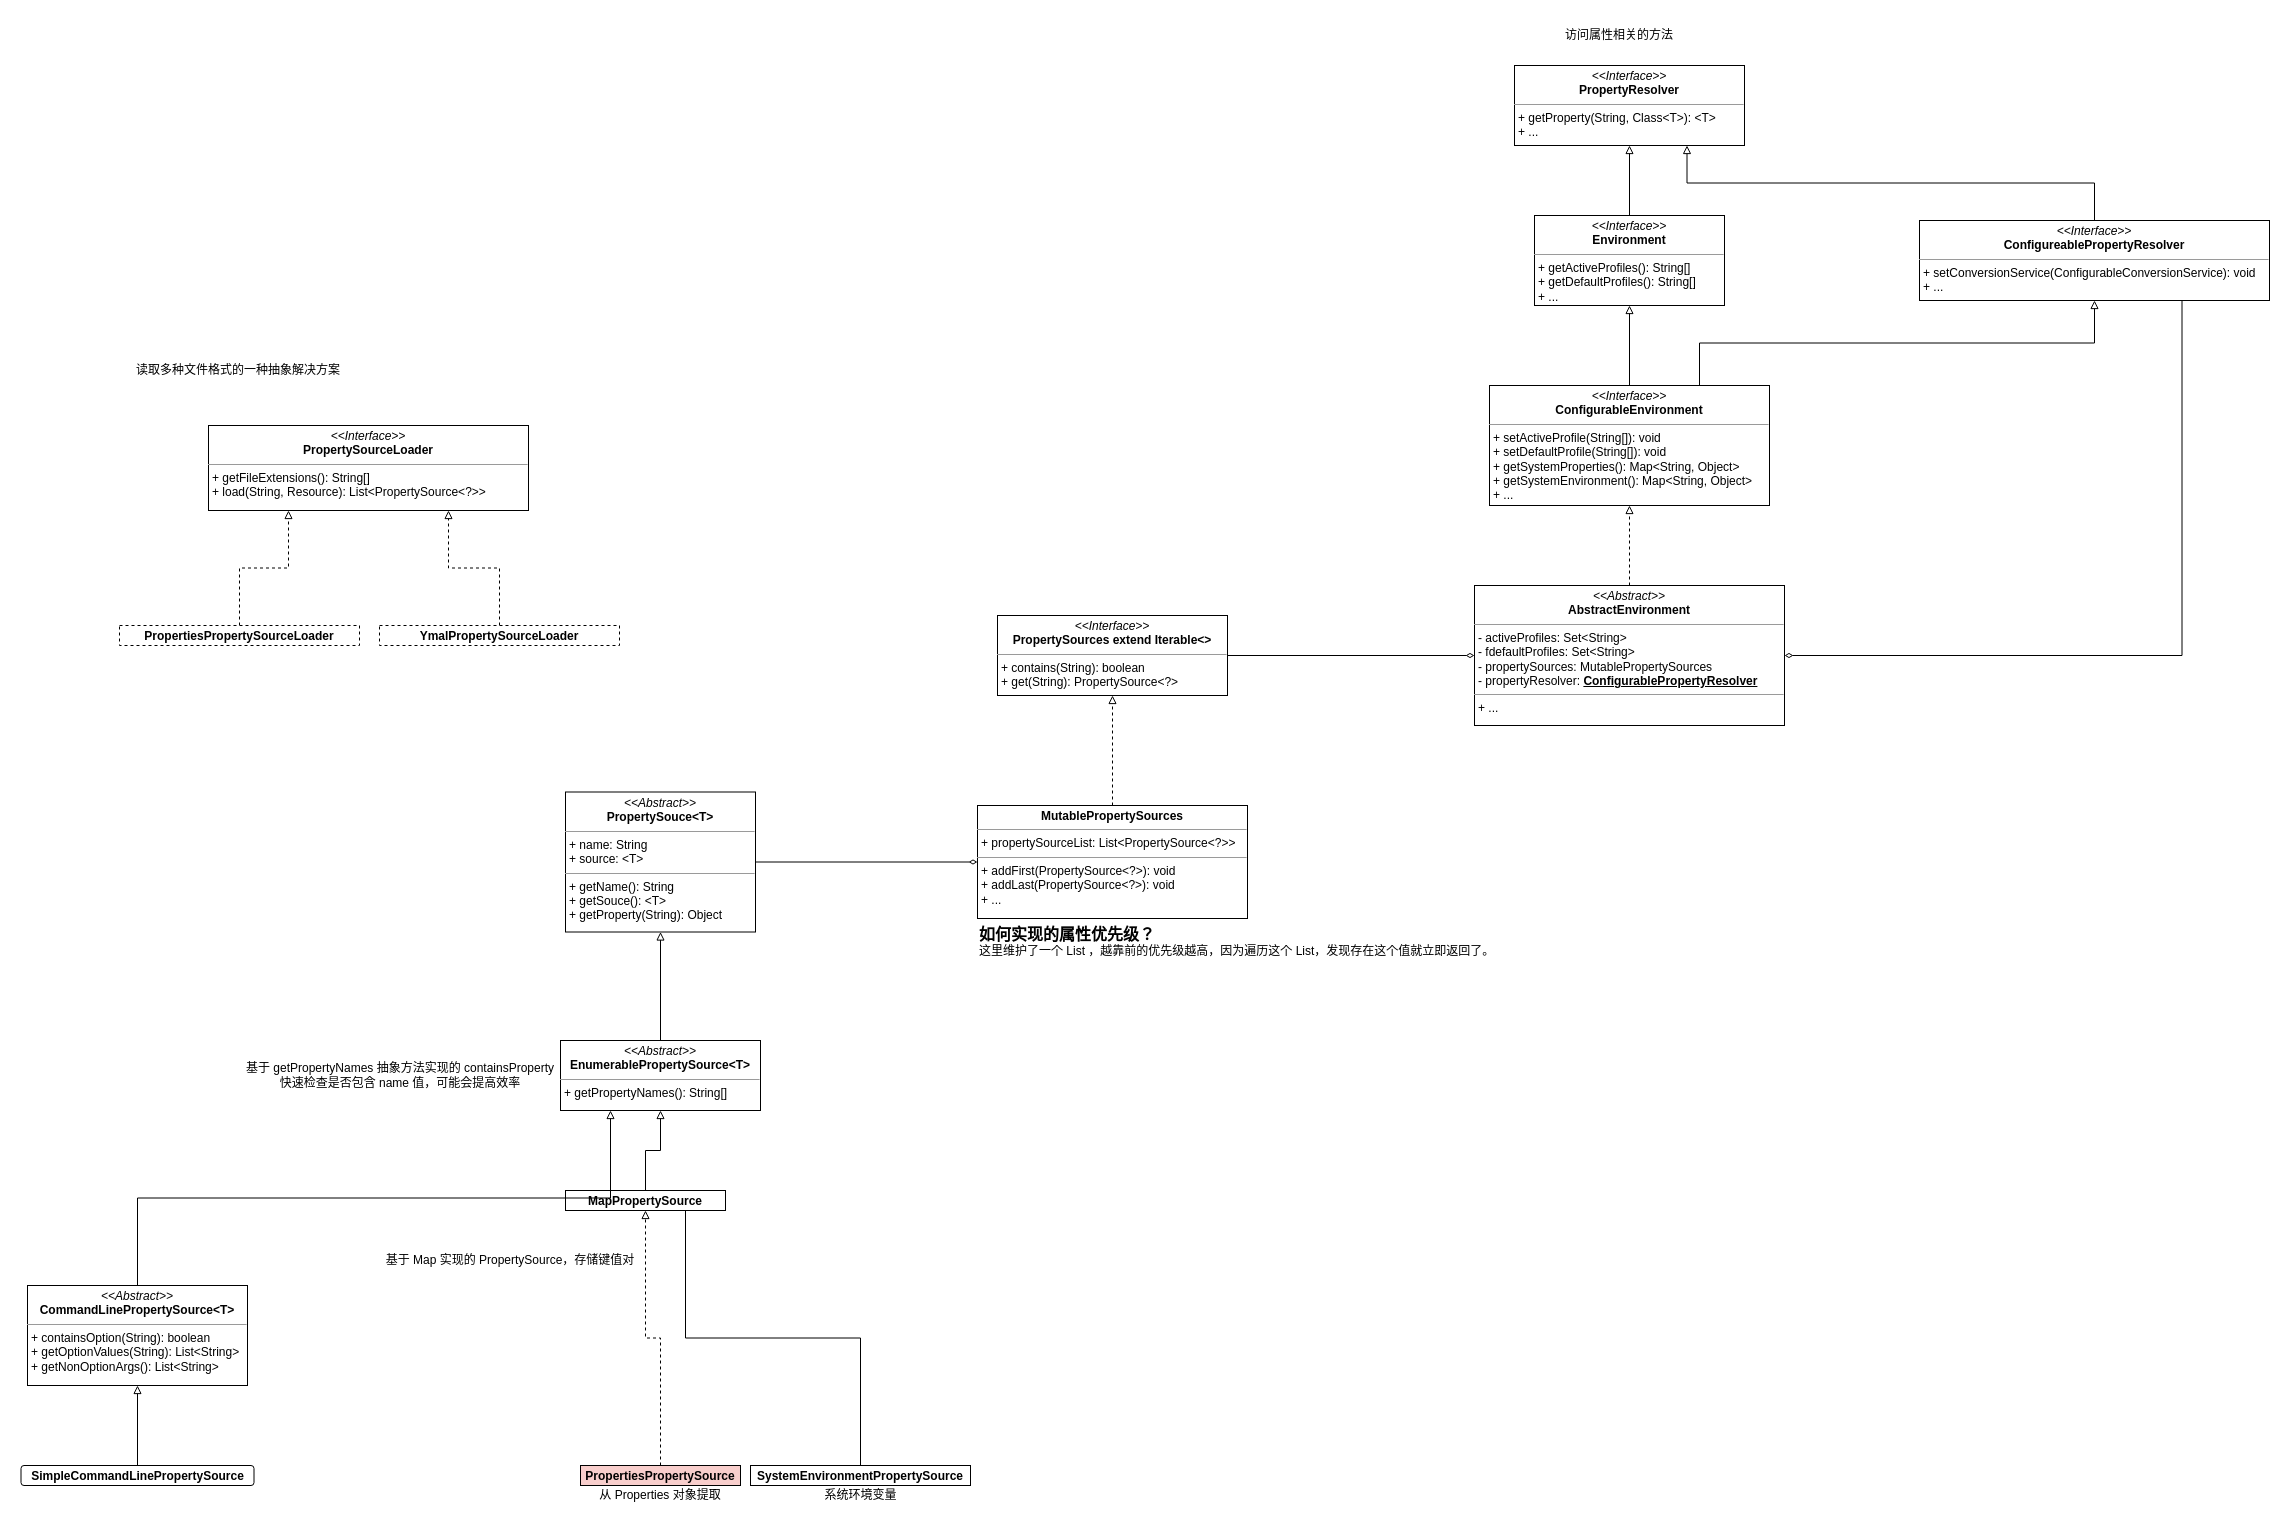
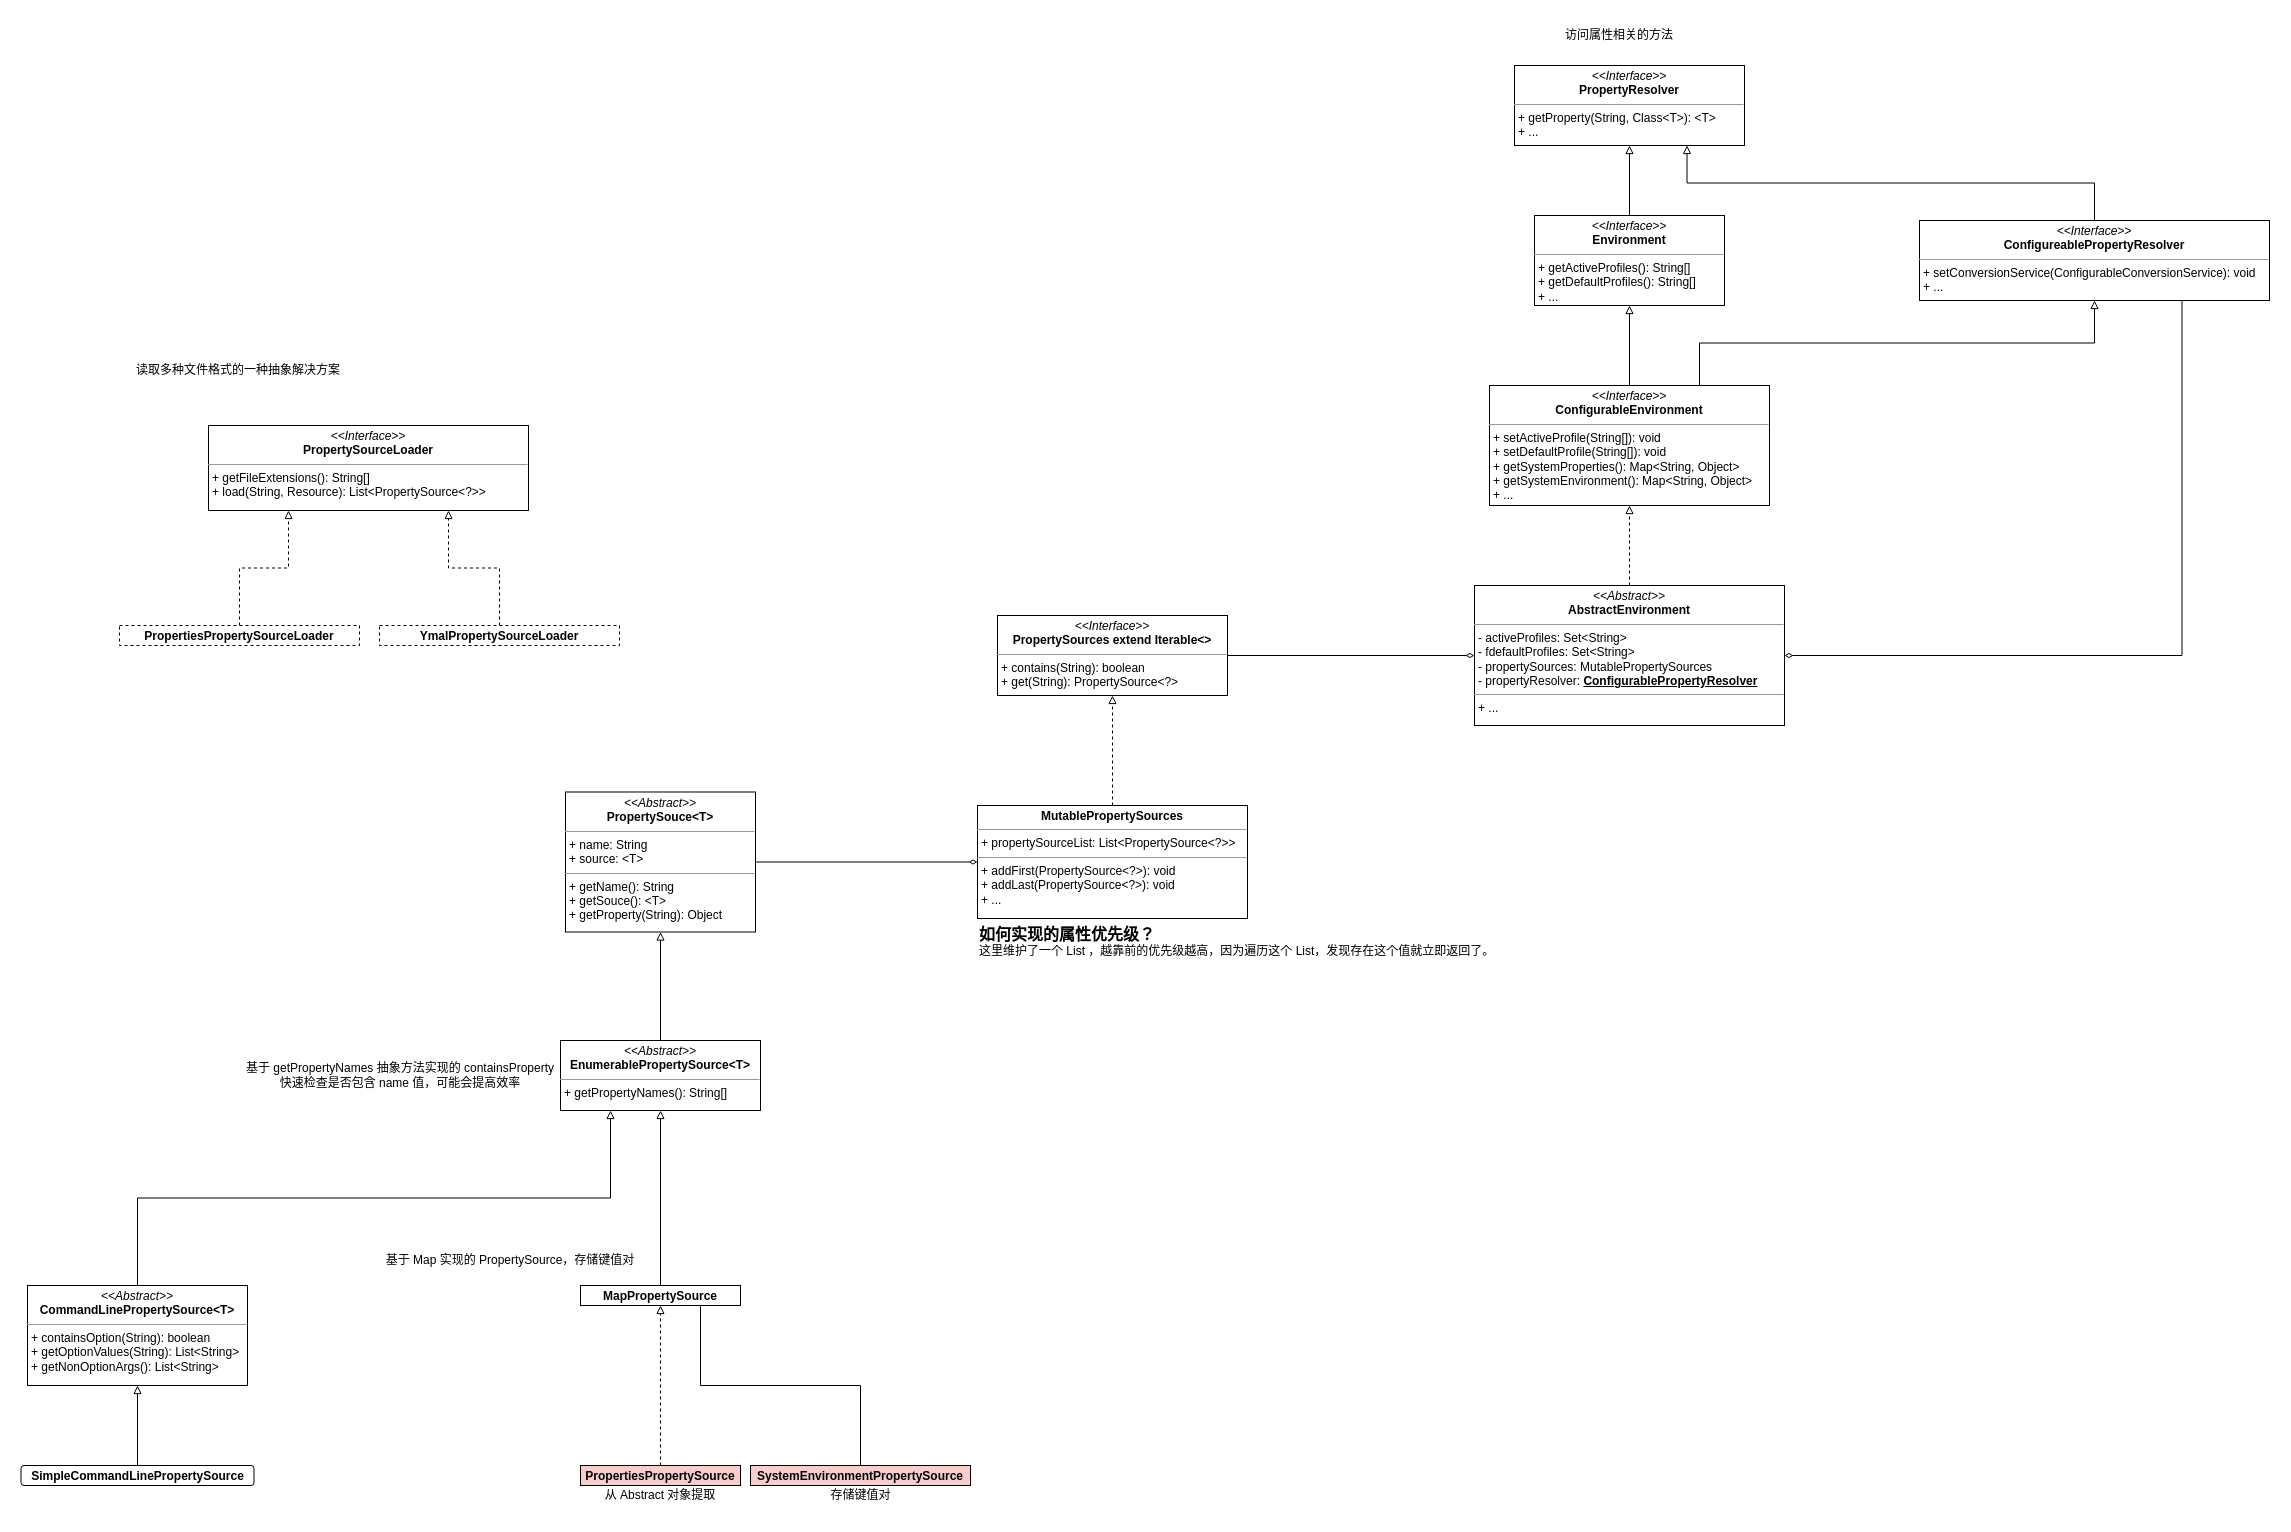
node "MapPropertySource": moved (646, 1201) -> (661, 1296)
node "SystemEnvironmentPropertySource": fillcolor #ffffff -> #f8cecc
node "从 Properties 对象提取": label "从 Properties 对象提取" -> "从 Abstract 对象提取"
node "系统环境变量": label "系统环境变量" -> "存储键值对"
